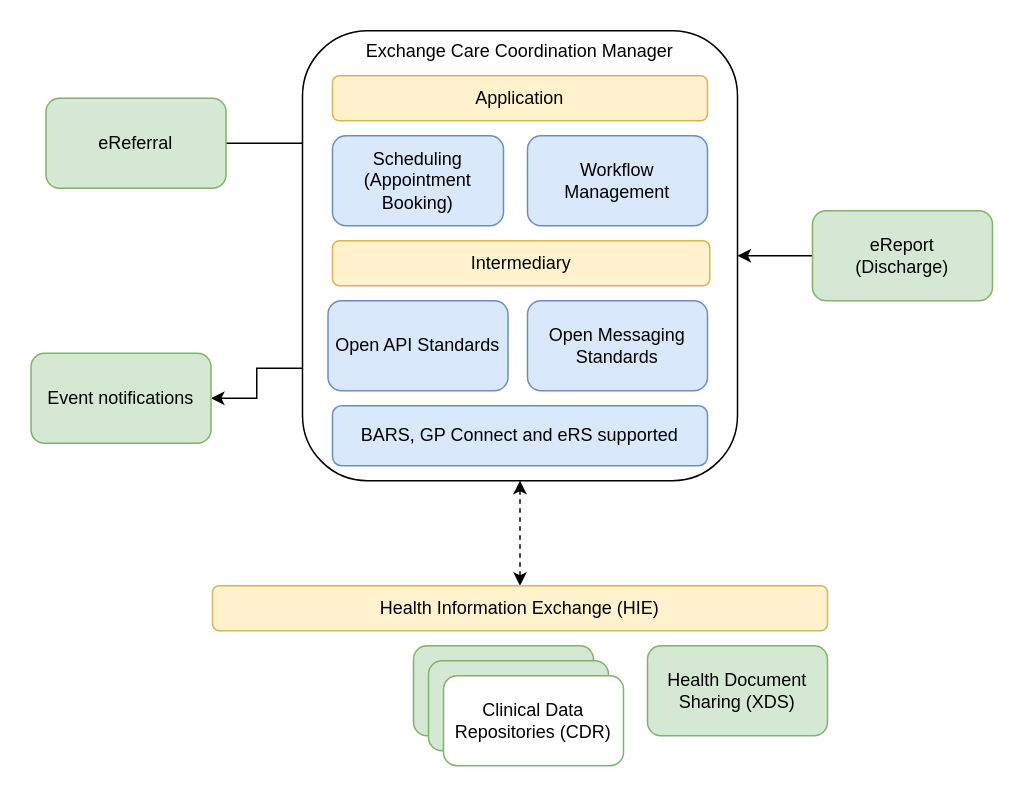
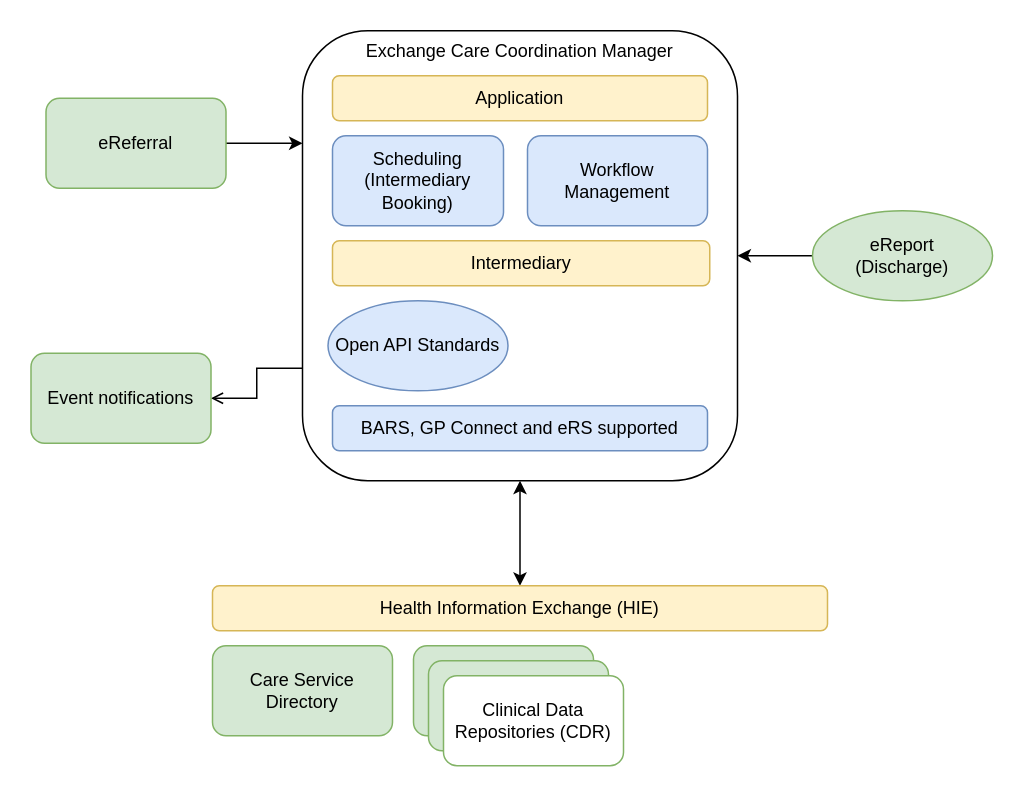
edge "eReferral" -- "Exchange Care Coordination Manager": arrowhead none -> classic
node "Scheduling (Appointment Booking)": label "Scheduling (Appointment Booking)" -> "Scheduling (Intermediary Booking)"
node "eReport (Discharge)": shape rounded rectangle -> ellipse
node "Open API Standards": shape rounded rectangle -> ellipse
node "Open Messaging Standards": removed
edge "Exchange Care Coordination Manager" -> "Event notifications": arrowhead classic -> open
node "BARS, GP Connect and eRS supported": size 375x60 -> 375x45
edge "Exchange Care Coordination Manager" -- "Health Information Exchange (HIE)": style dashed -> solid
node "Care Service Directory": added
node "Health Document Sharing (XDS)": removed
